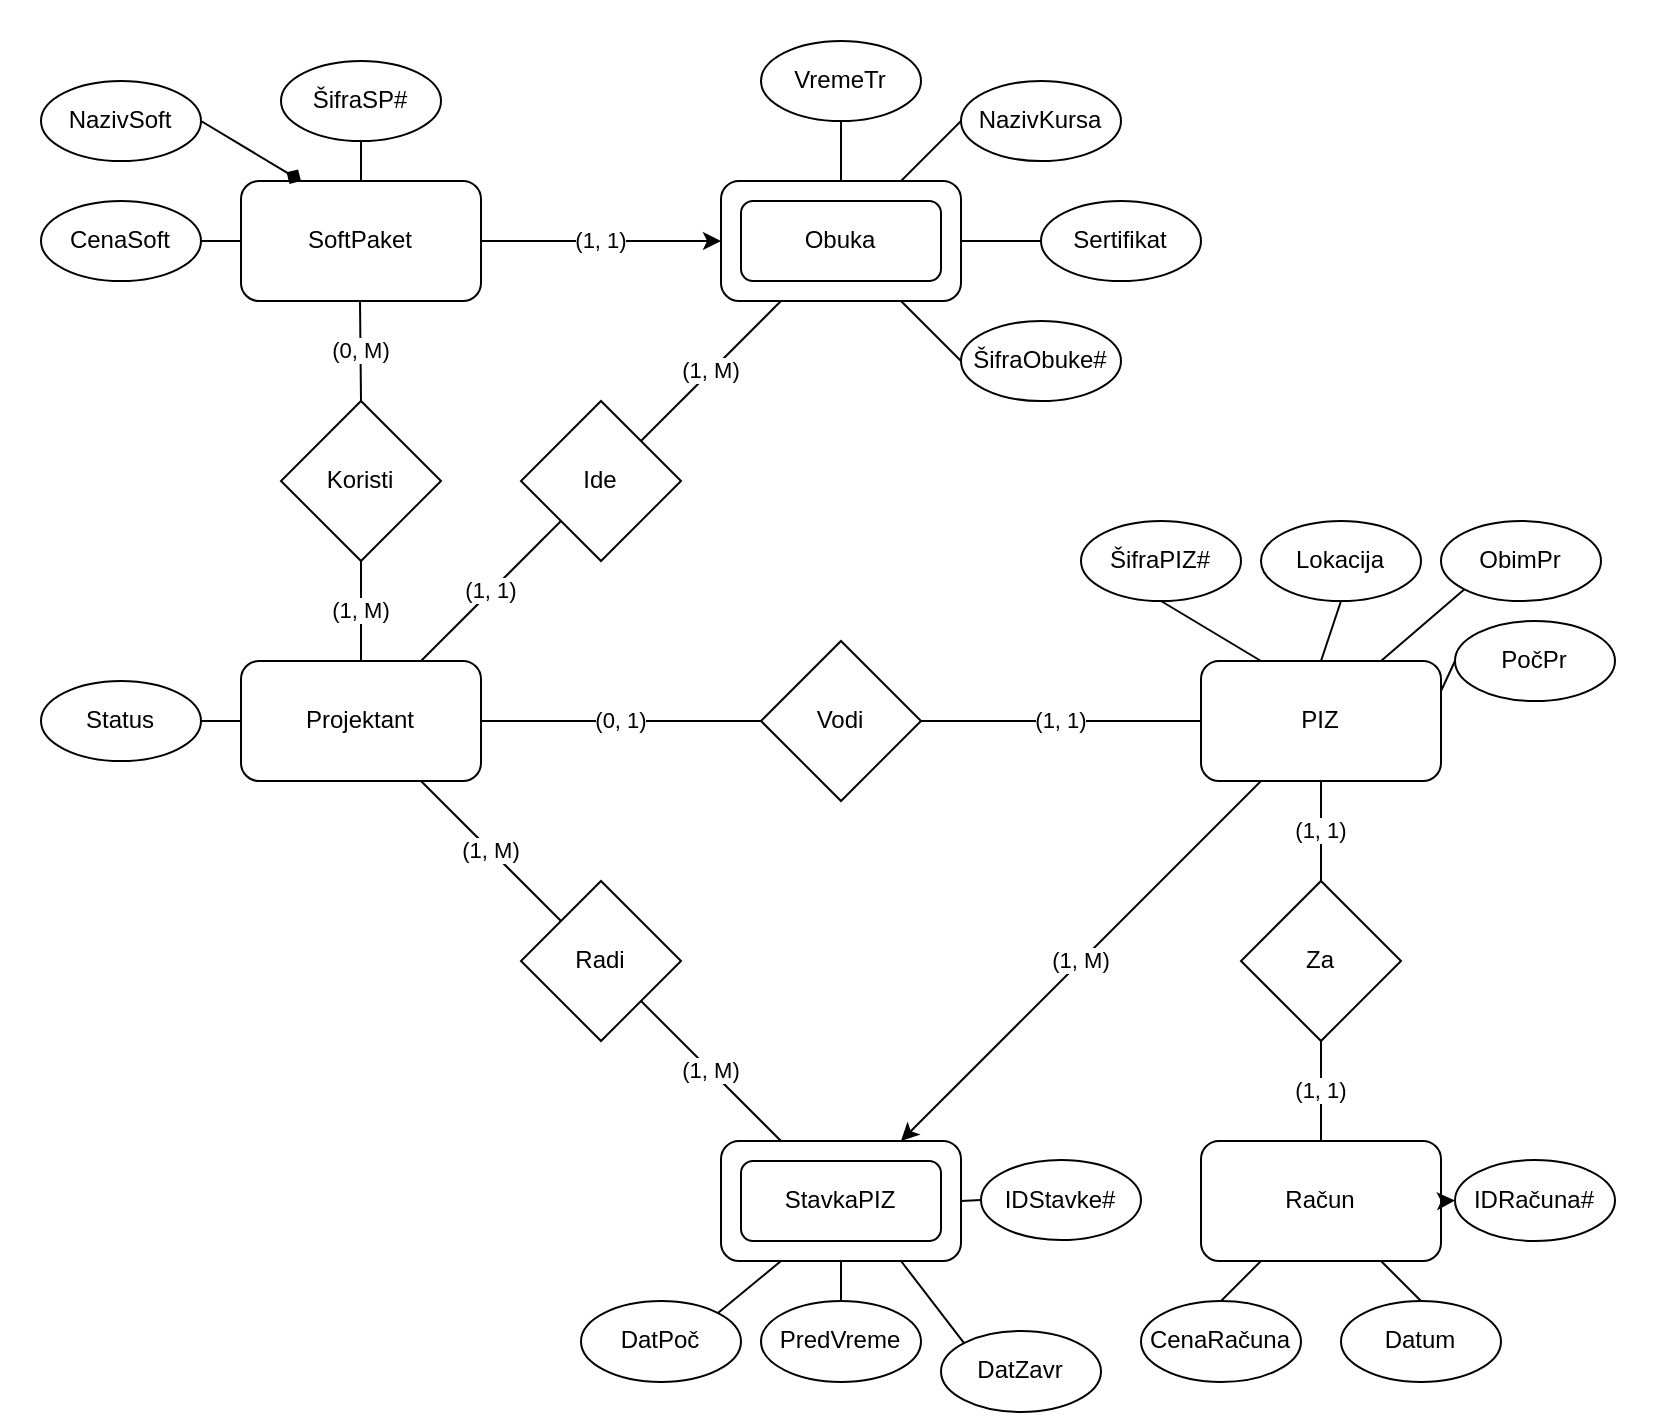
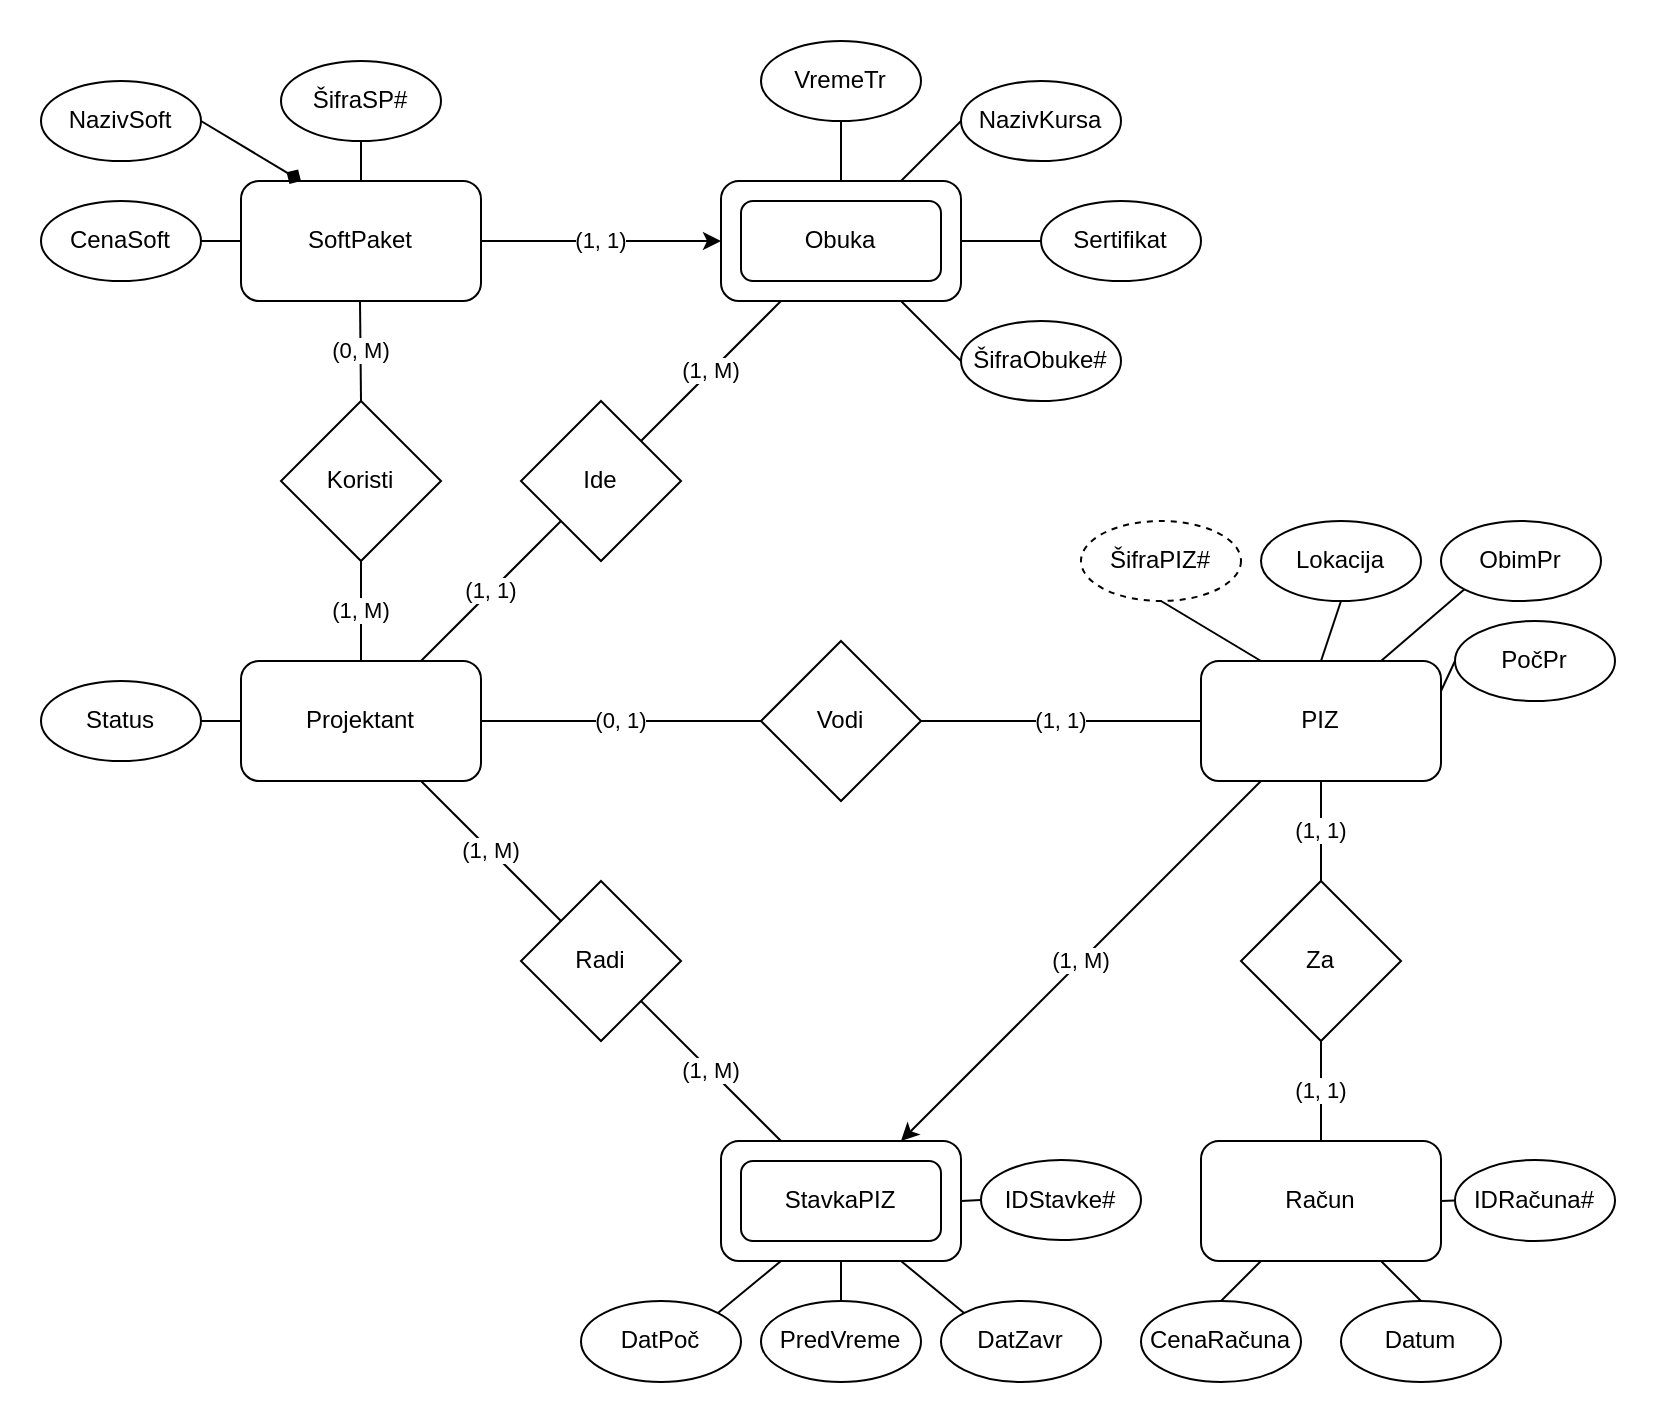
node "ŠifraPIZ#": style solid -> dashed
edge "Račun" -> "IDRačuna#": arrowhead classic -> none
node "DatZavr": moved (1021, 1372) -> (1021, 1342)
